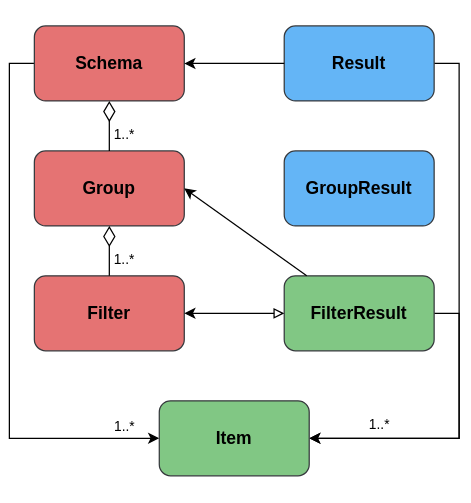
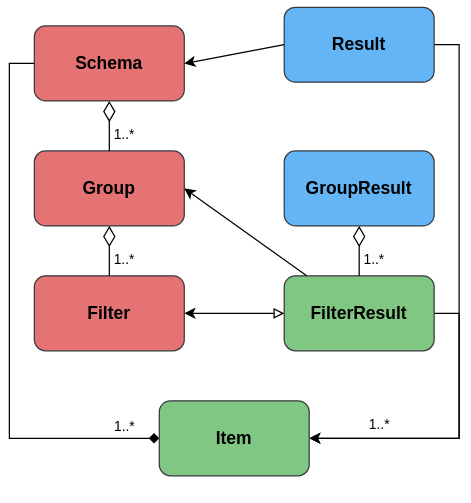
node "Result": moved (359, 63) -> (359, 44)
edge "FilterResult" -> "GroupResult": added, label "1..*"
edge "Schema" -> "Item": arrowhead classic -> diamond
